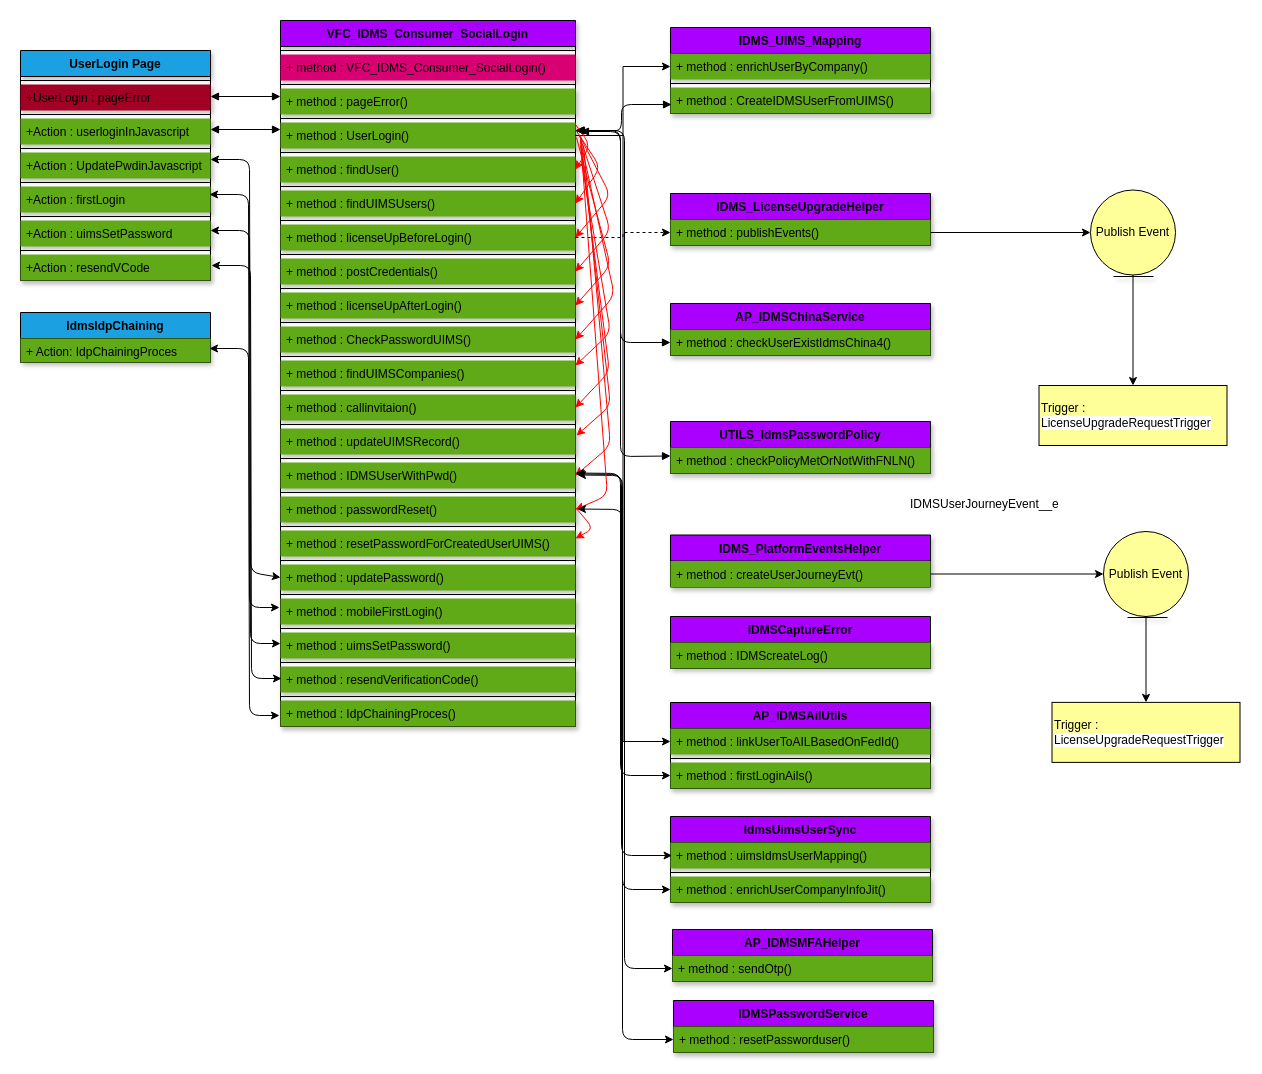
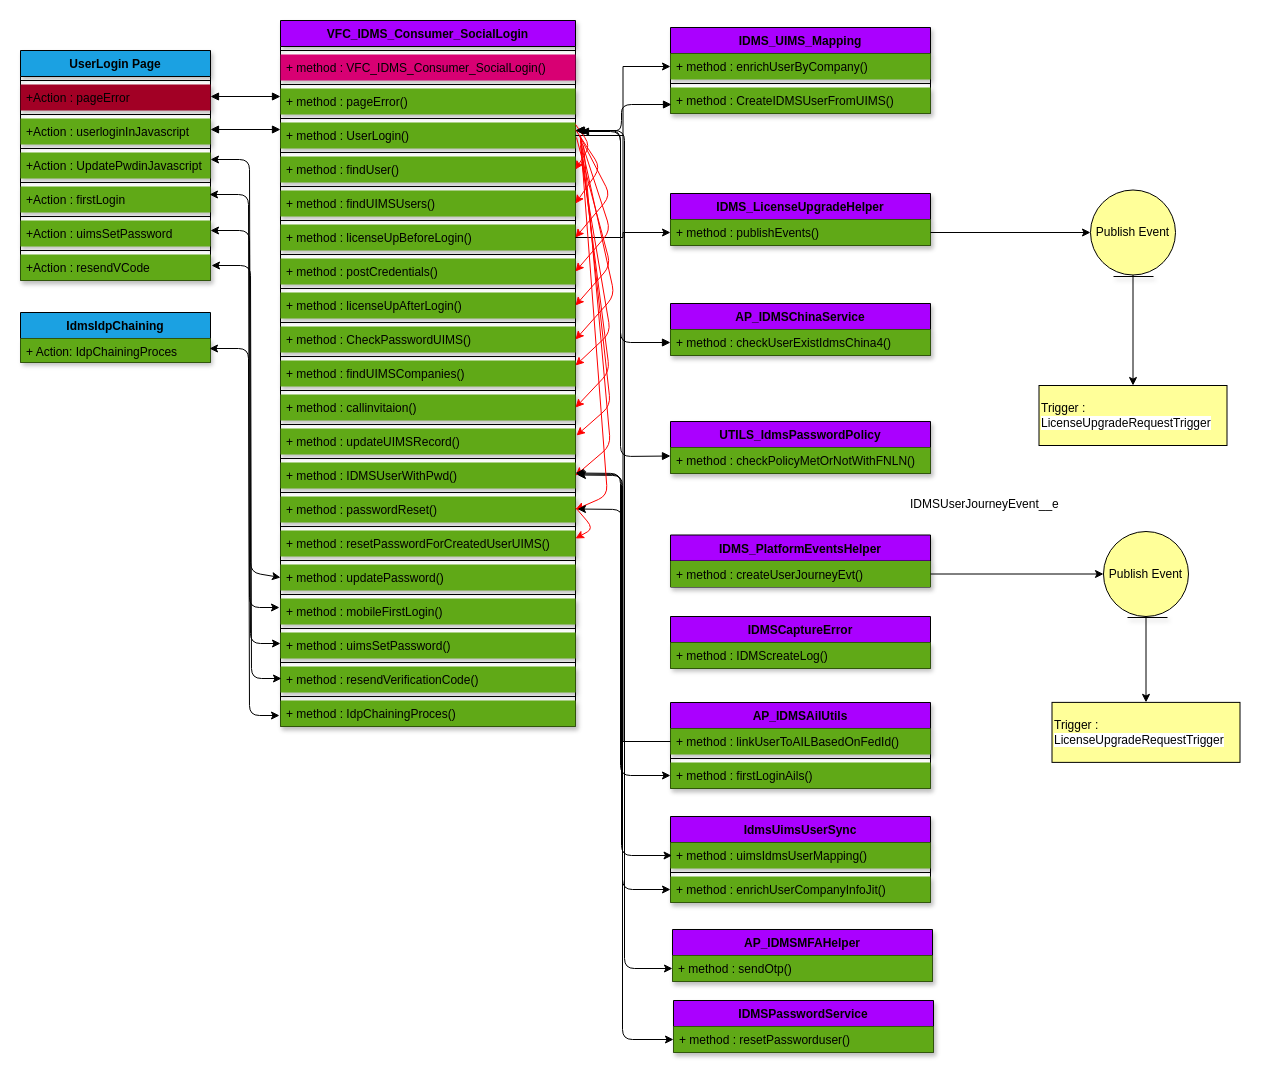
node "+UserLogin : pageError": label "+UserLogin : pageError" -> "+Action : pageError"
edge "+ method : licenseUpBeforeLogin()" -> "+ method : publishEvents()": style dashed -> solid
edge "+ method : UserLogin()" -> "+ method : linkUserToAILBasedOnFedId()": arrowhead classic -> none
